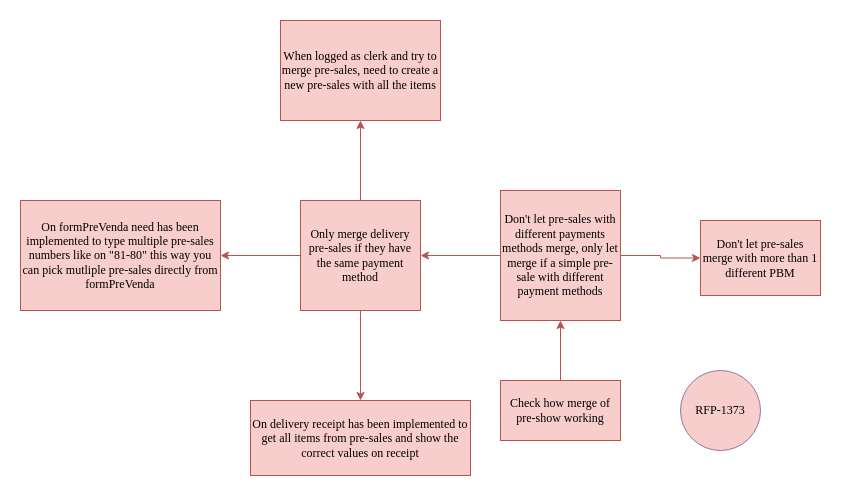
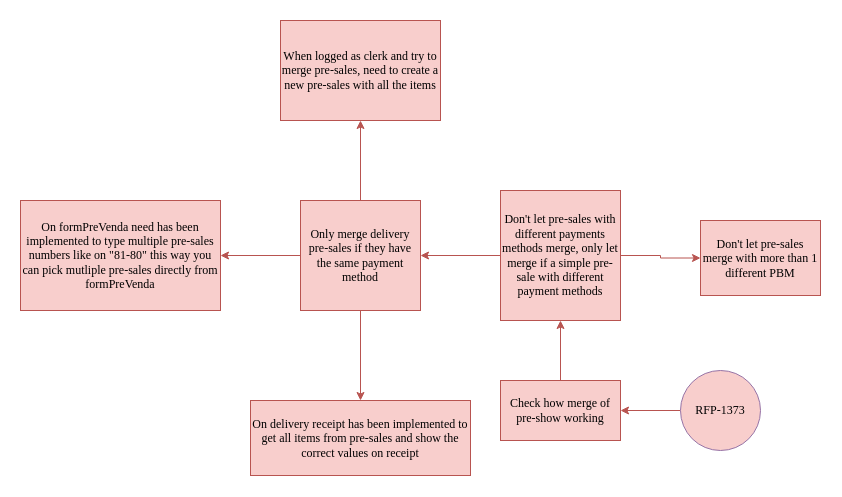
edge "RFP-1373" -> "Check how merge of pre-show working": added
